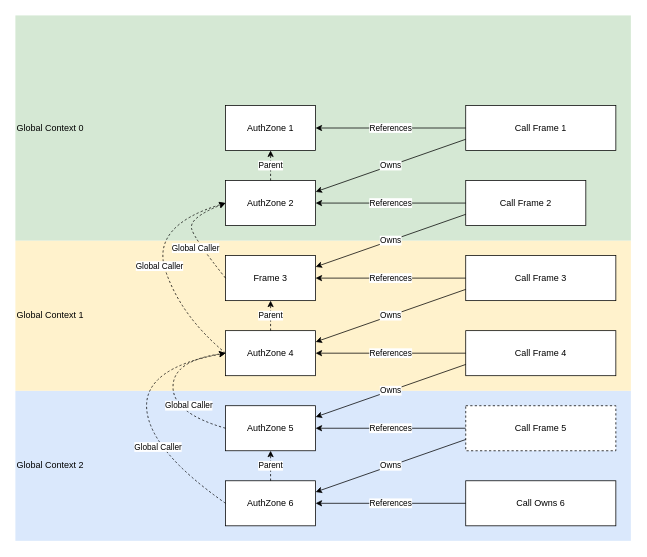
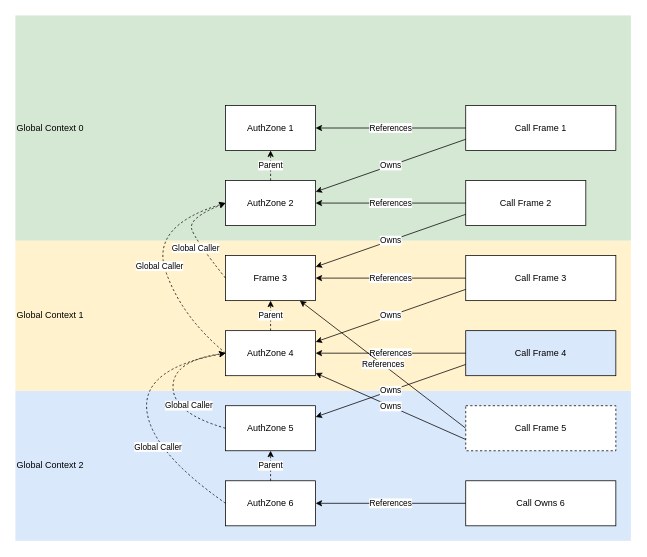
node "Call Frame 4": fillcolor #ffffff -> #dae8fc
edge "Call Frame 5" -> "AuthZone 5": now "Call Frame 5" -> "Frame 3"
edge "Call Frame 5" -> "AuthZone 6": now "Call Frame 5" -> "AuthZone 4"
